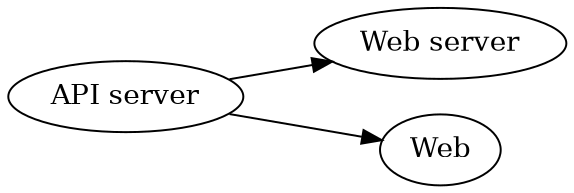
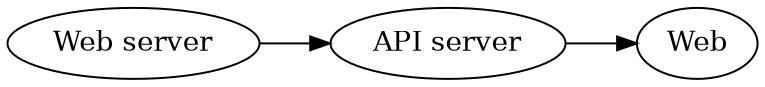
edge "API server" -> "Web server": reversed
